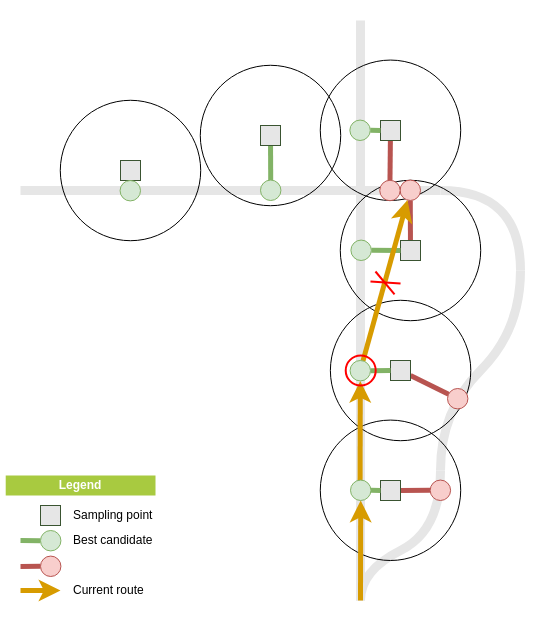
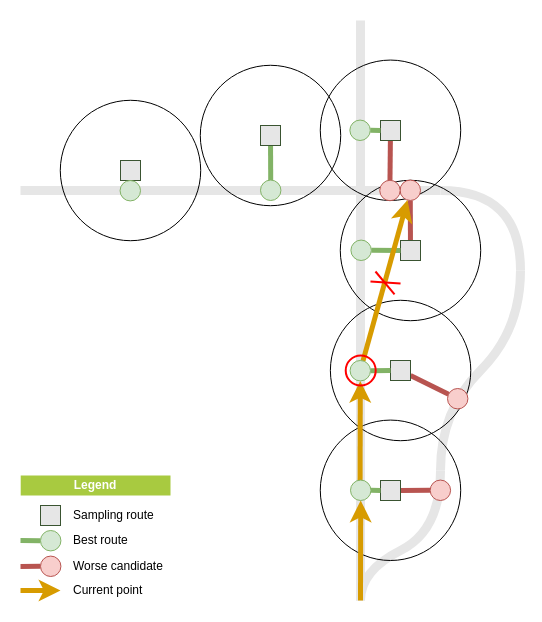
node "Legend": moved (81, 486) -> (96, 486)
node "Sampling point": label "Sampling point" -> "Sampling route"
node "Best candidate": label "Best candidate" -> "Best route"
node "Worse candidate": added
node "Current route": label "Current route" -> "Current point"
